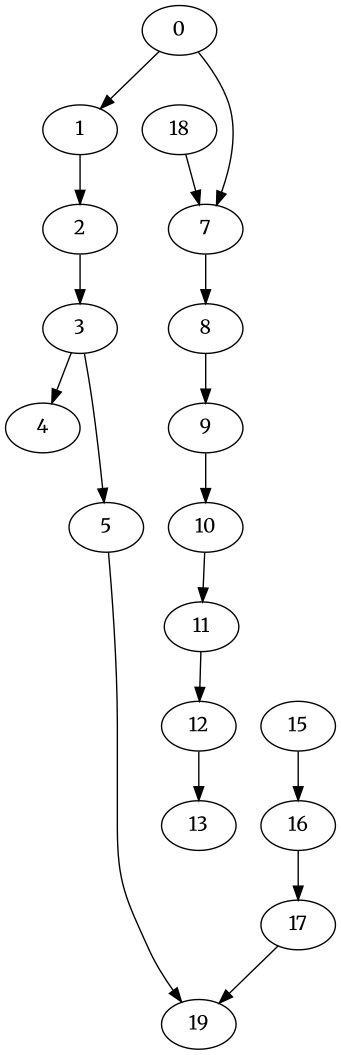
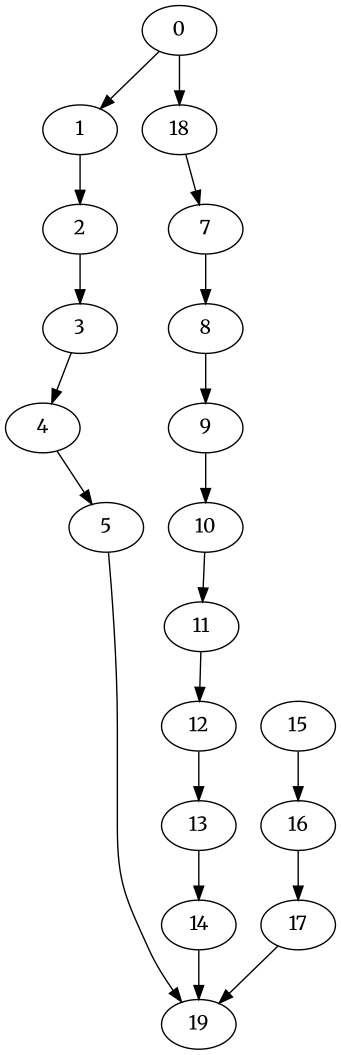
edge "0" -> "7": now "0" -> "18"
edge "3" -> "5": now "4" -> "5"
node "14": added
